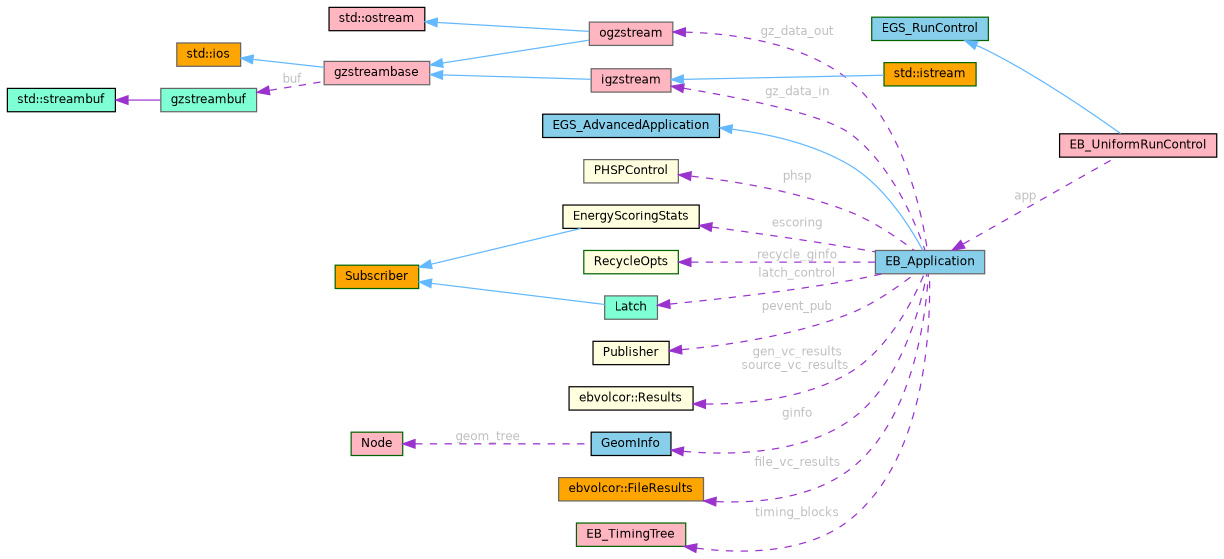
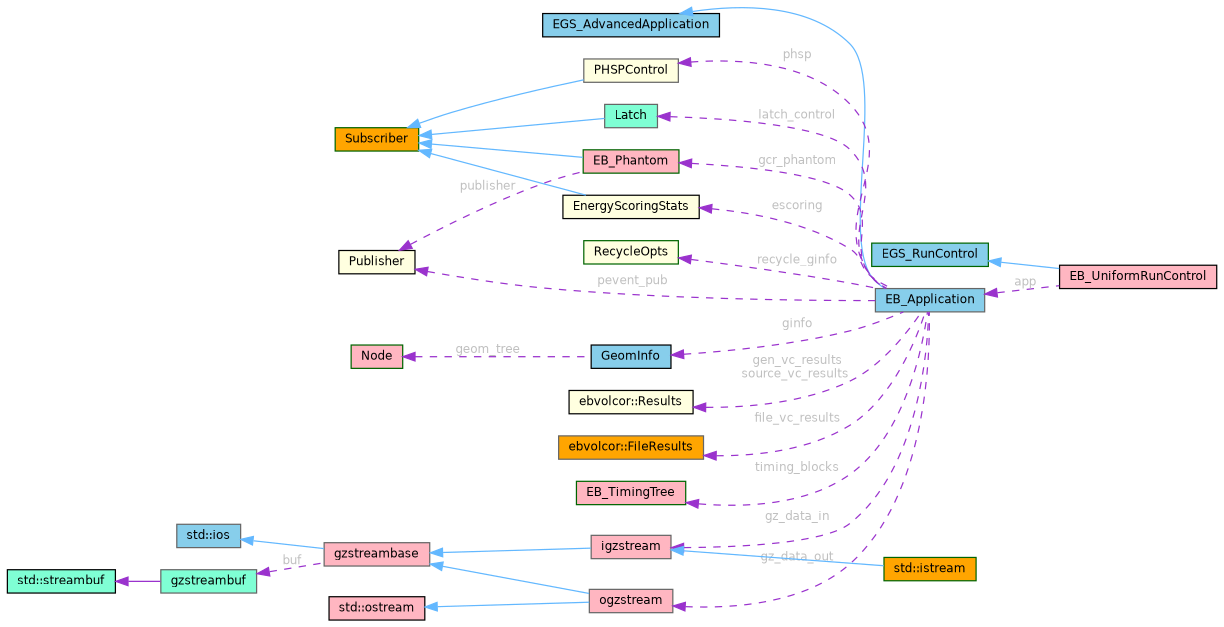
node "std::ios": fillcolor orange -> skyblue
edge "PHSPControl" -> "Subscriber": added
node "EB_Phantom": added
